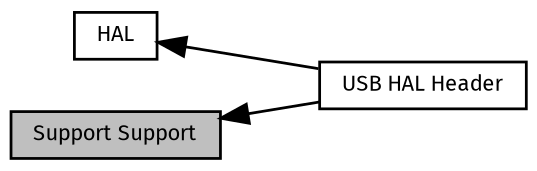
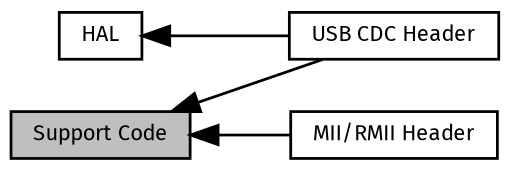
node "USB HAL Header": label "USB HAL Header" -> "USB CDC Header"
node "Support Support": label "Support Support" -> "Support Code"
node "MII/RMII Header": added
